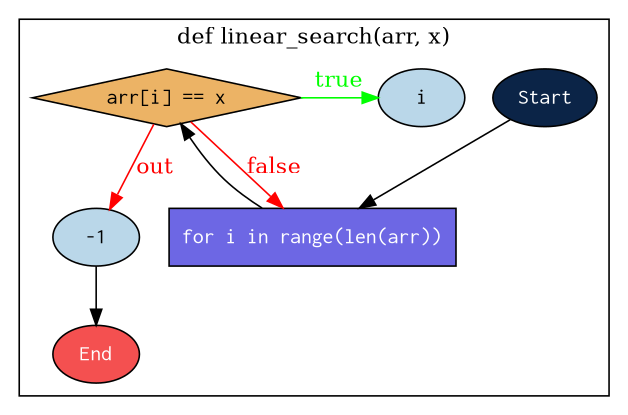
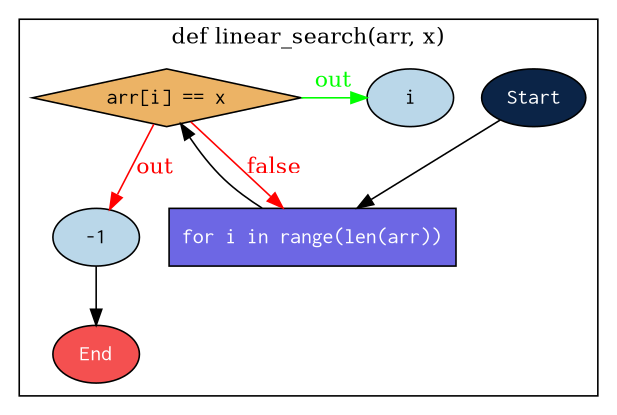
edge "arr[i] == x" -> "i": label "true" -> "out"
